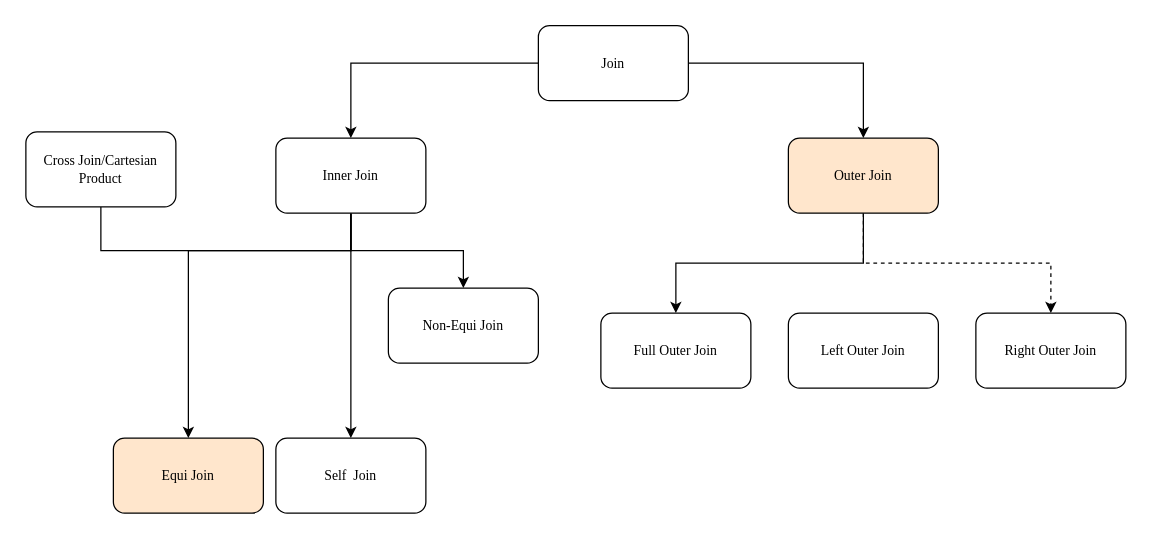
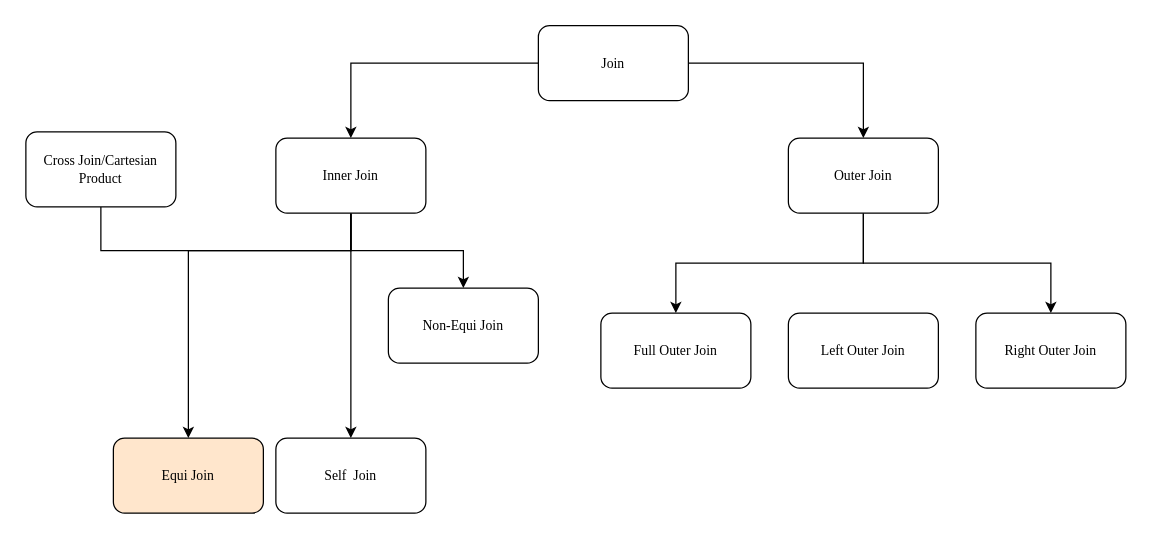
node "Outer Join": fillcolor #ffe6cc -> #ffffff
edge "Outer Join" -> "Right Outer Join": style dashed -> solid
